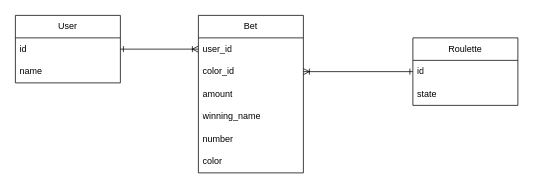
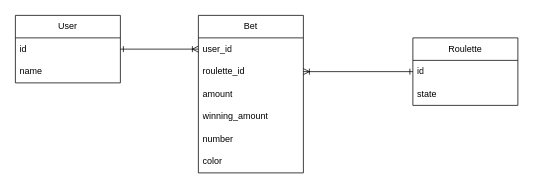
node "color_id": label "color_id" -> "roulette_id"
node "winning_name": label "winning_name" -> "winning_amount"
